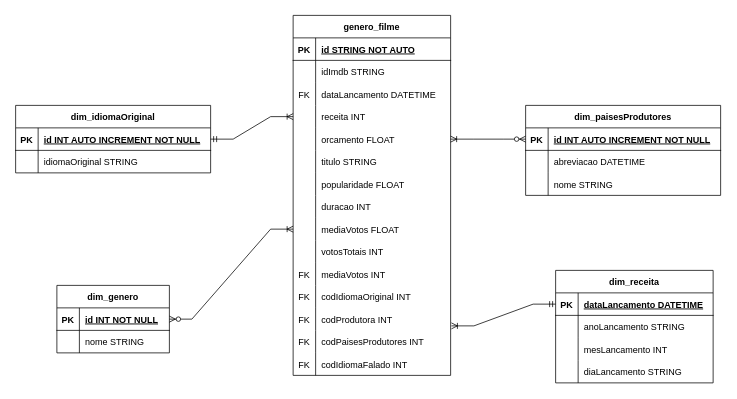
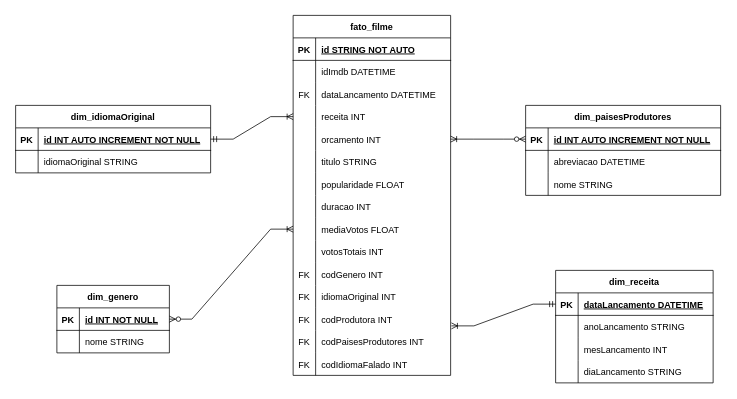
node "genero_filme": label "genero_filme" -> "fato_filme"
node "idImdb STRING": label "idImdb STRING" -> "idImdb DATETIME"
node "orcamento FLOAT": label "orcamento FLOAT" -> "orcamento INT"
node "mediaVotos INT": label "mediaVotos INT" -> "codGenero INT"
node "codIdiomaOriginal INT": label "codIdiomaOriginal INT" -> "idiomaOriginal INT"
